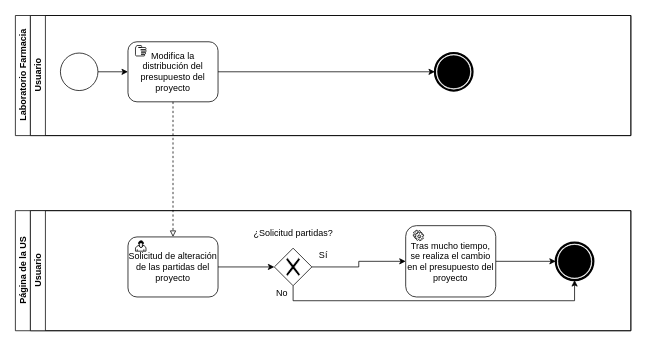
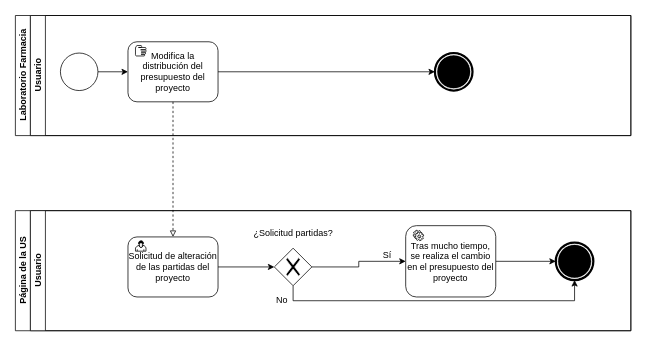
node "Sí": moved (323, 255) -> (387, 255)
node "No": moved (282, 293) -> (282, 300)
